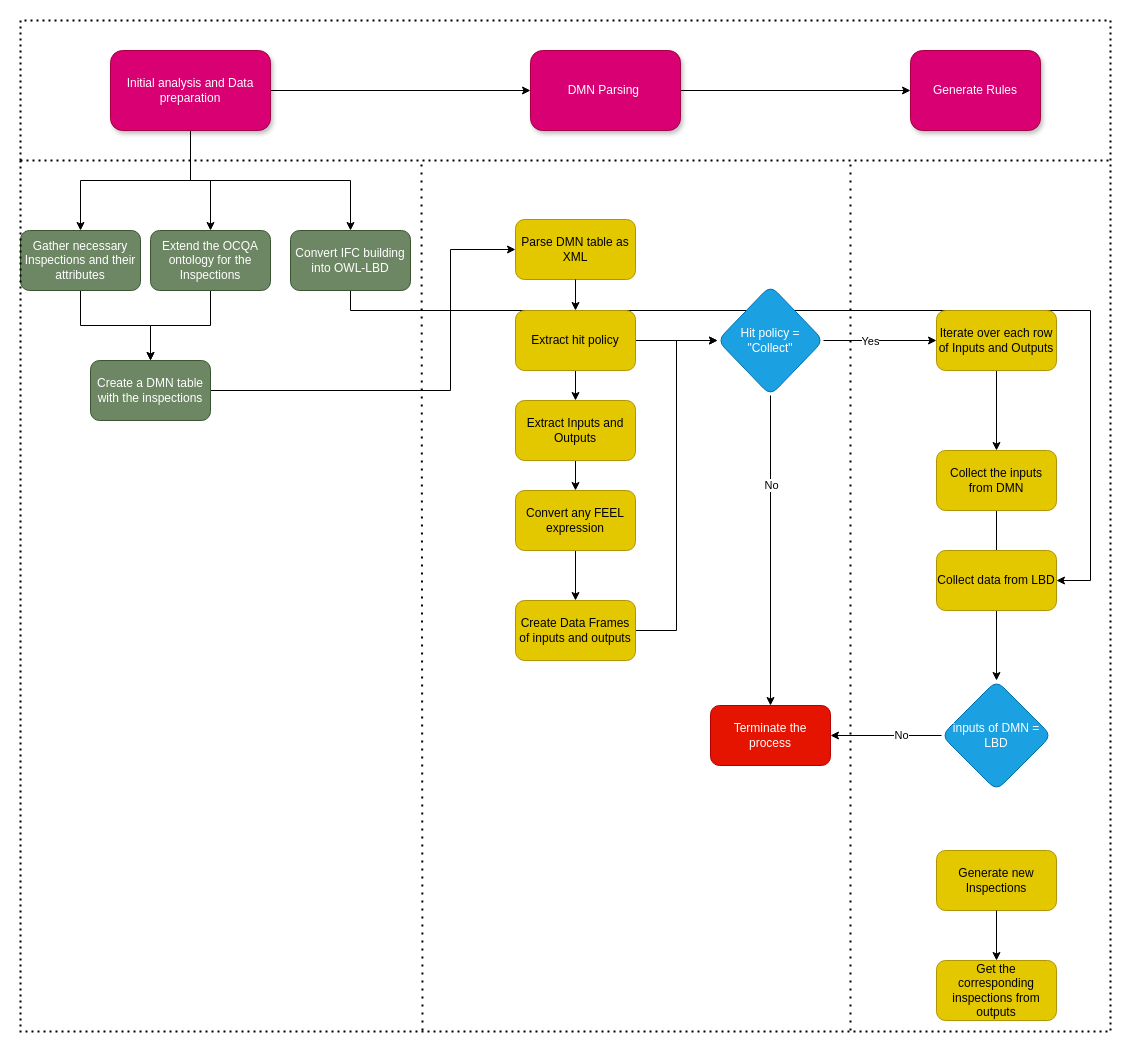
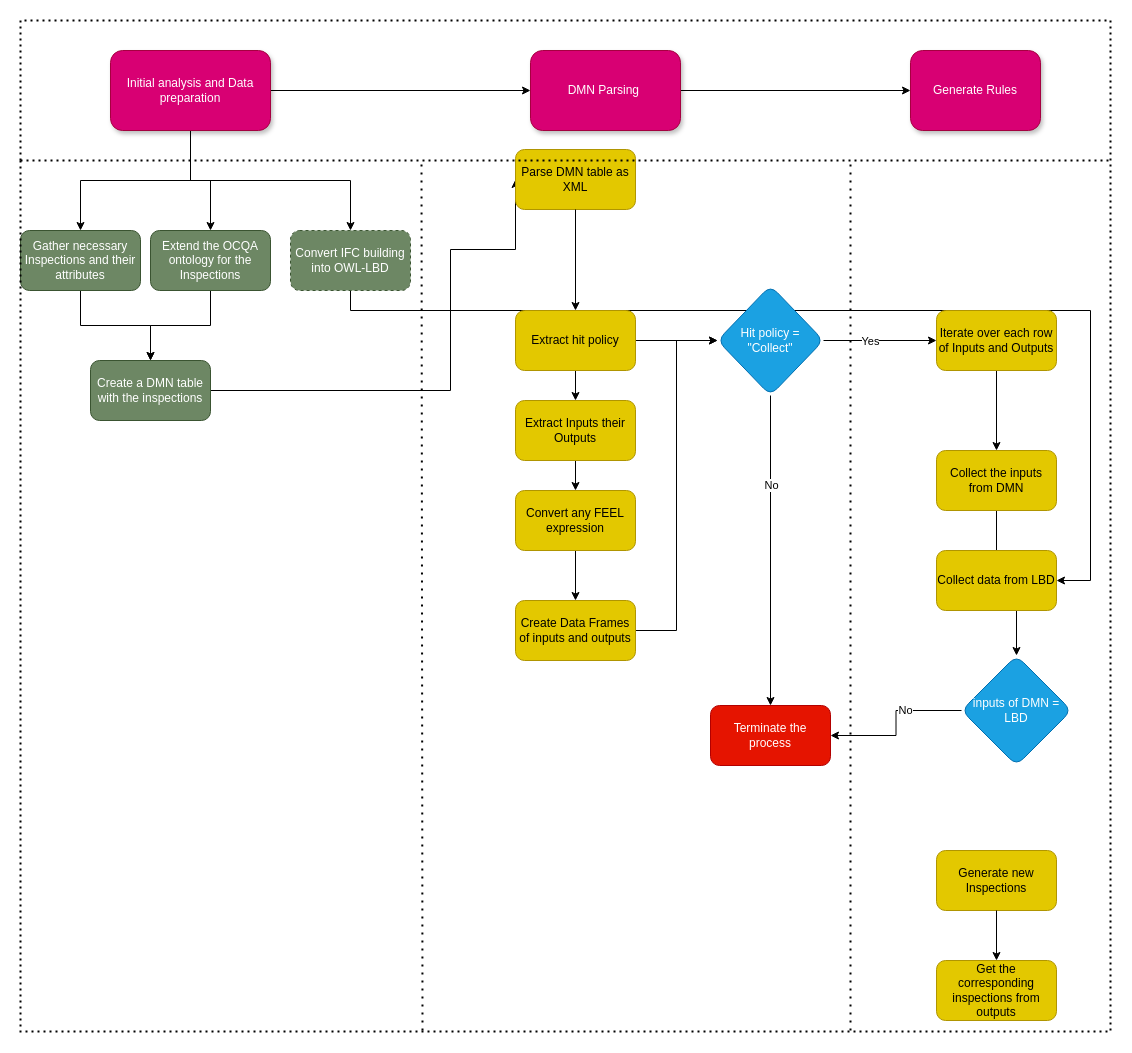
node "Parse DMN table as XML": moved (576, 250) -> (576, 180)
node "Convert IFC building into OWL-LBD": style solid -> dashed
node "Extract Inputs and Outputs": label "Extract Inputs and Outputs" -> "Extract Inputs their Outputs"
node "inputs of DMN = LBD": moved (997, 736) -> (1017, 711)
